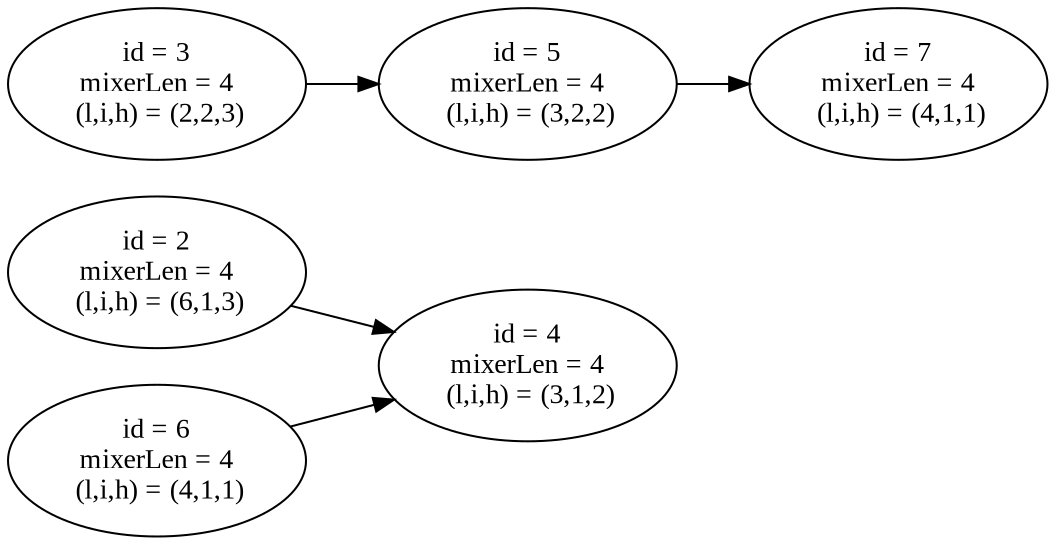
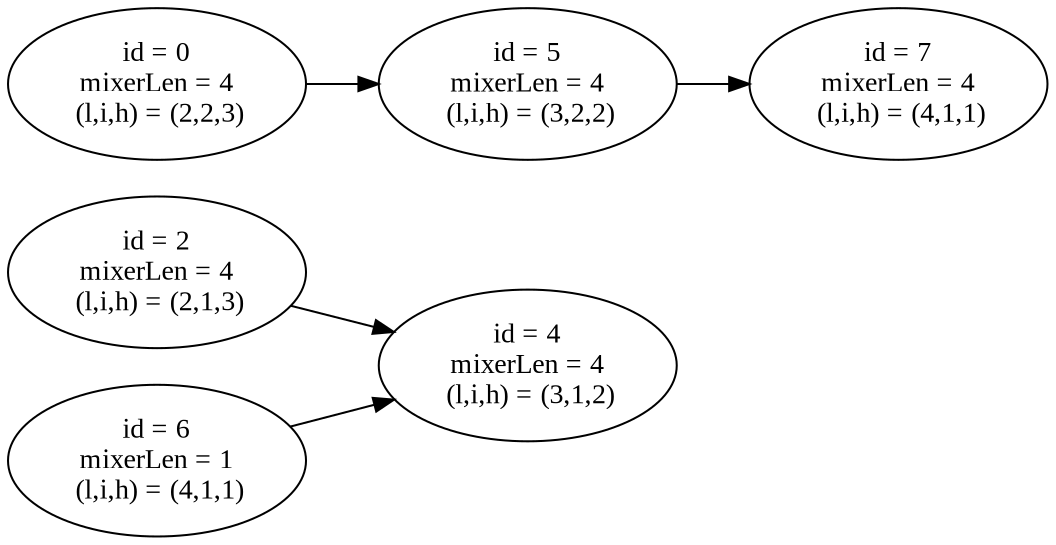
node "id = 3 mixerLen = 4 (l,i,h) = (2,2,3)": label "id = 3 mixerLen = 4 (l,i,h) = (2,2,3)" -> "id = 0 mixerLen = 4 (l,i,h) = (2,2,3)"
node "id = 2 mixerLen = 4 (l,i,h) = (6,1,3)": label "id = 2 mixerLen = 4 (l,i,h) = (6,1,3)" -> "id = 2 mixerLen = 4 (l,i,h) = (2,1,3)"
node "id = 6 mixerLen = 4 (l,i,h) = (4,1,1)": label "id = 6 mixerLen = 4 (l,i,h) = (4,1,1)" -> "id = 6 mixerLen = 1 (l,i,h) = (4,1,1)"
